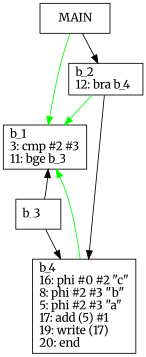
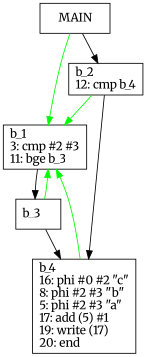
node "b_2 12: bra b_4": label "b_2 12: bra b_4" -> "b_2 12: cmp b_4"
edge "b_1 3: cmp #2 #3 11: bge b_3" -> "b_3": added
edge "b_3" -> "b_1 3: cmp #2 #3 11: bge b_3": color black -> green
